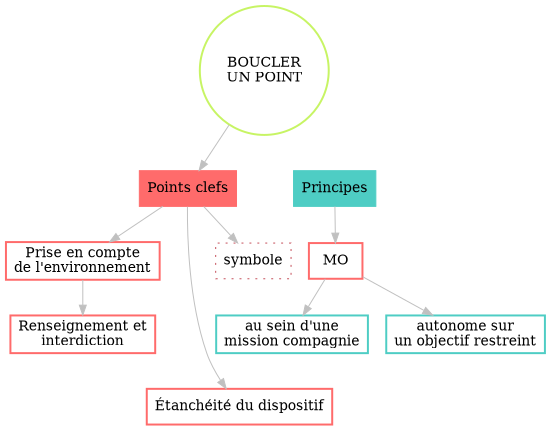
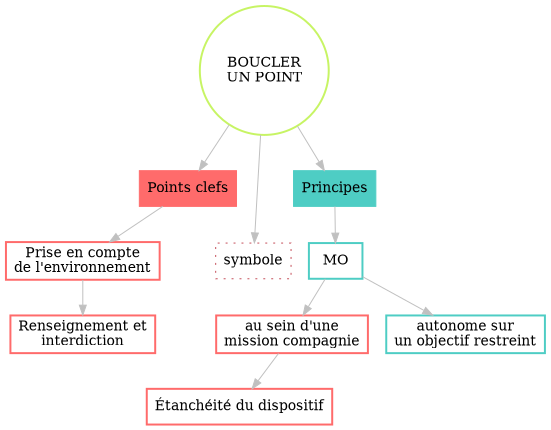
edge "BOUCLER UN POINT" -> "Principes": added
edge "Points clefs" -> "symbole": now "BOUCLER UN POINT" -> "symbole"
node "MO": color #ff6b6b -> #4ecdc4
edge "Points clefs" -> "Étanchéité du dispositif": now "au sein d'une mission compagnie" -> "Étanchéité du dispositif"
node "au sein d'une mission compagnie": color #4ecdc4 -> #ff6b6b
